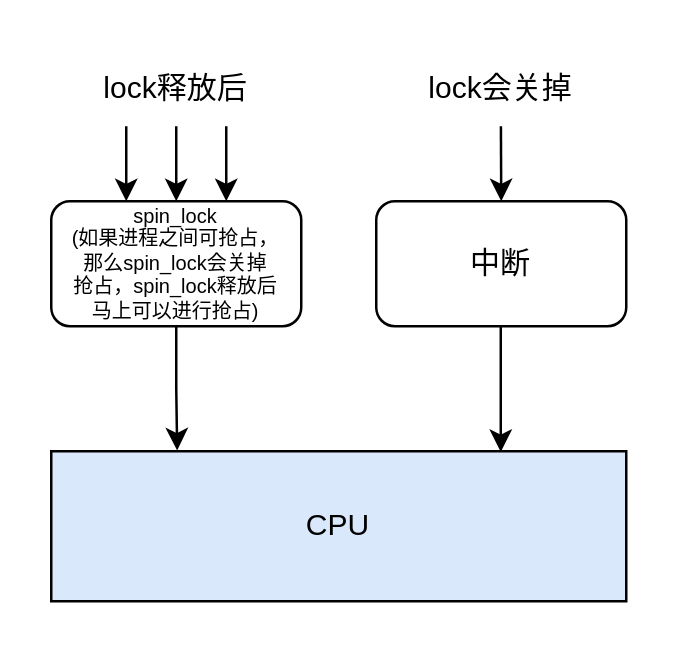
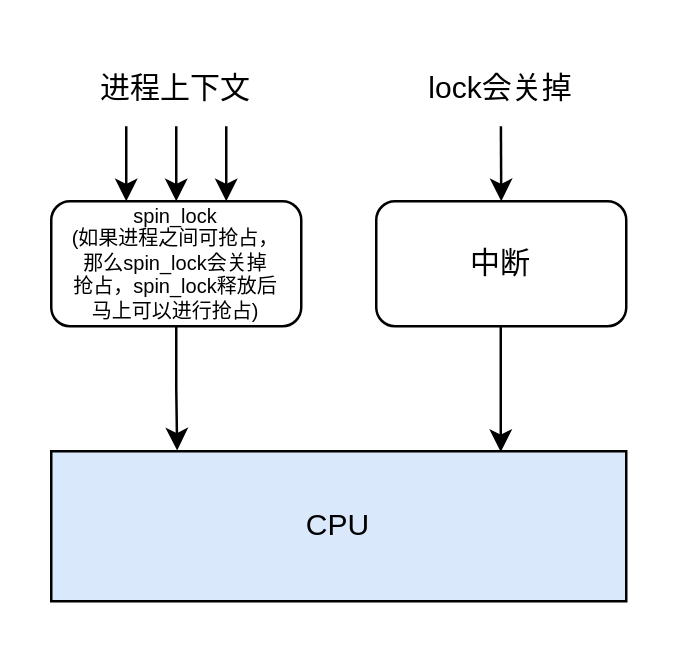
node "lock释放后": label "lock释放后" -> "进程上下文"
